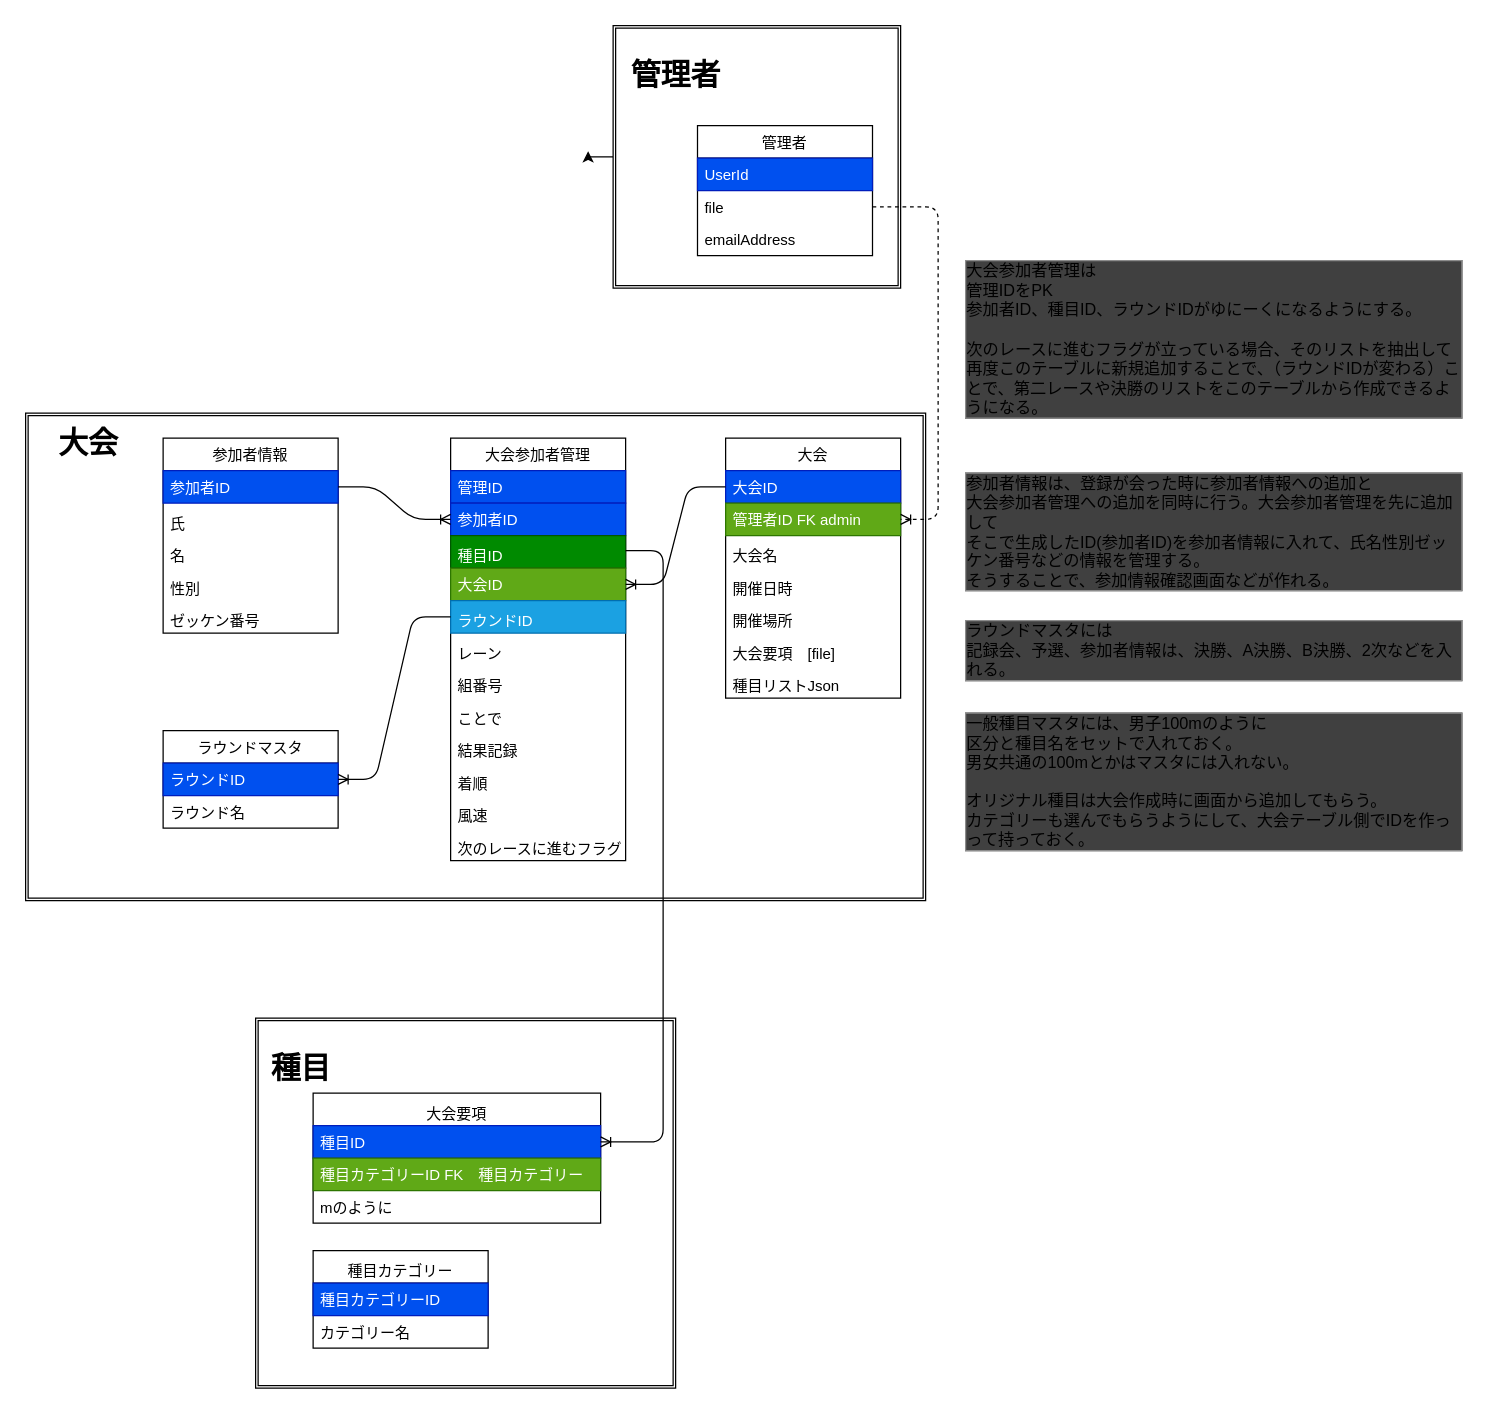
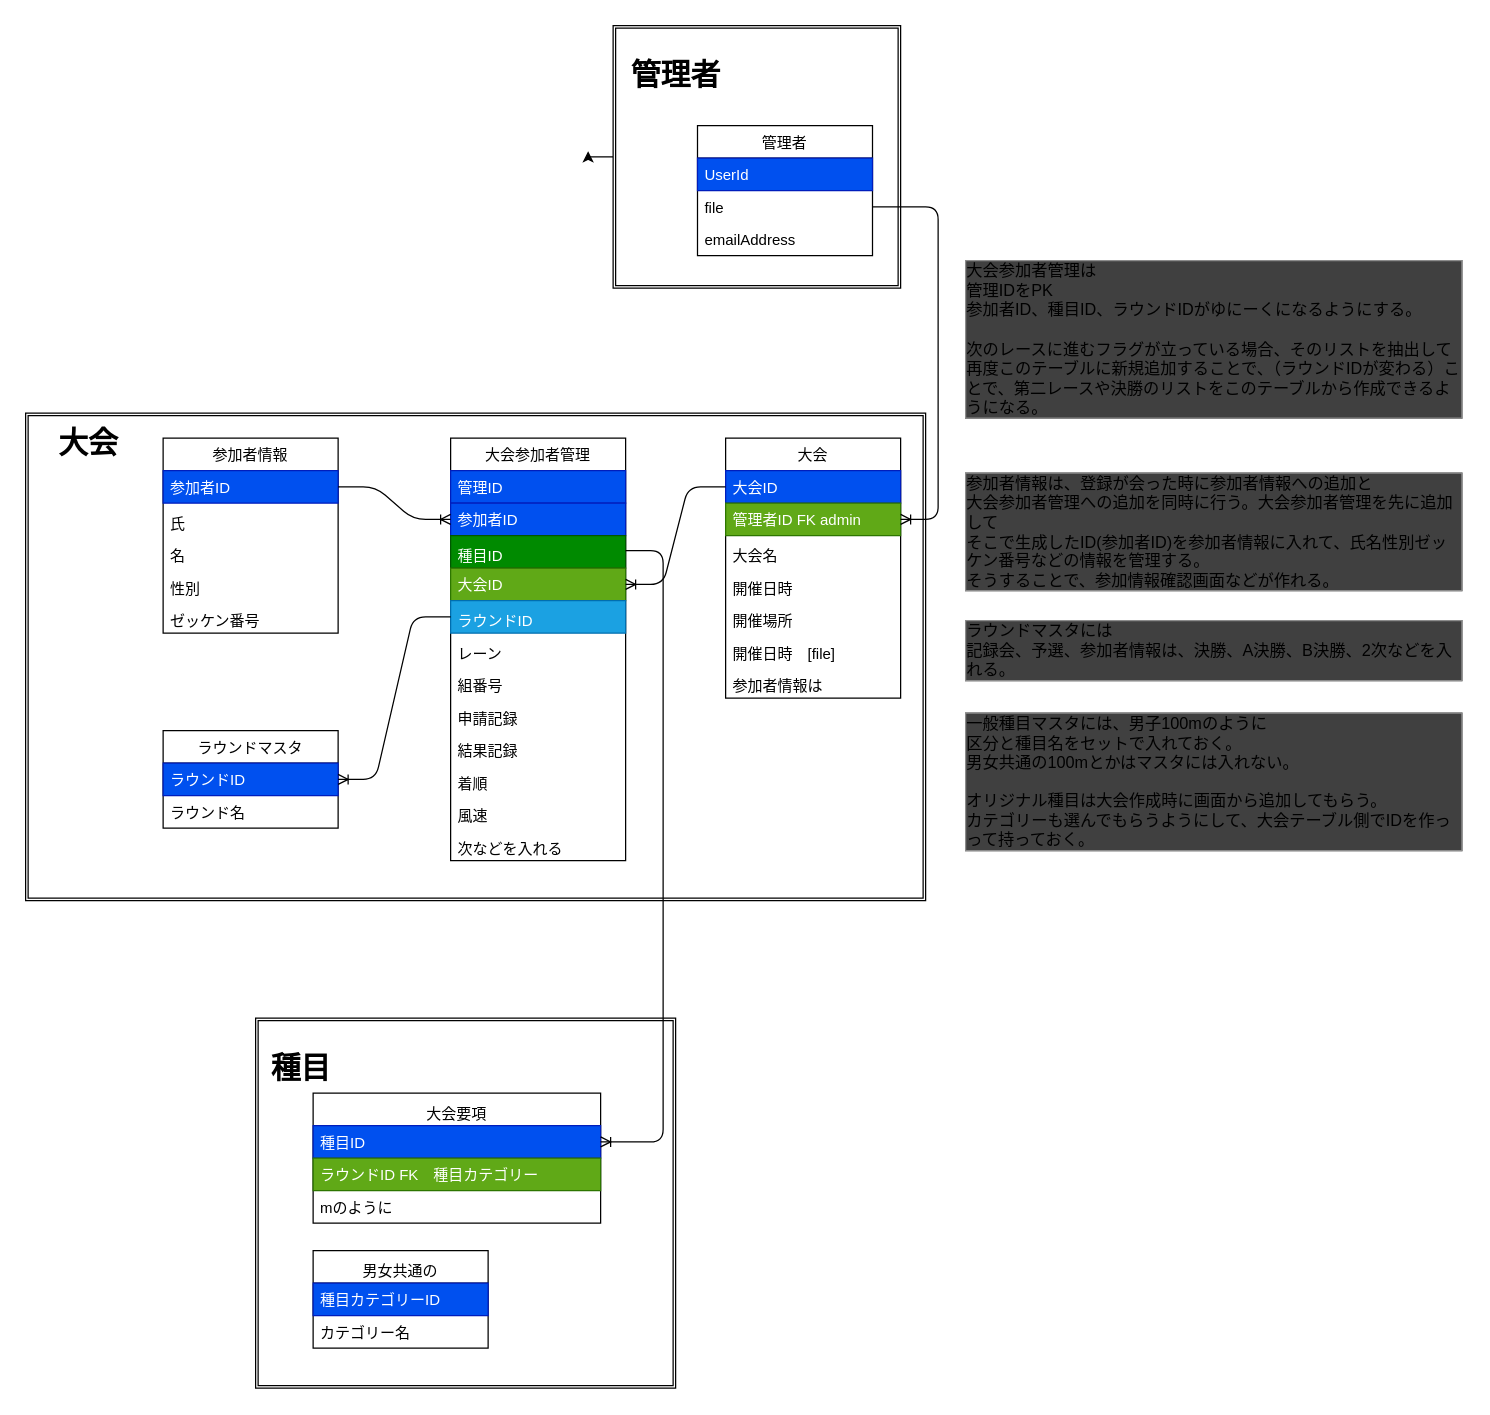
edge "file" -> "管理者ID FK admin": style dashed -> solid
node "大会要項 [file]": label "大会要項 [file]" -> "開催日時 [file]"
node "種目リストJson": label "種目リストJson" -> "参加者情報は"
node "ことで": label "ことで" -> "申請記録"
node "次のレースに進むフラグ": label "次のレースに進むフラグ" -> "次などを入れる"
node "種目カテゴリーID FK 種目カテゴリー": label "種目カテゴリーID FK 種目カテゴリー" -> "ラウンドID FK 種目カテゴリー"
node "種目カテゴリー": label "種目カテゴリー" -> "男女共通の"
